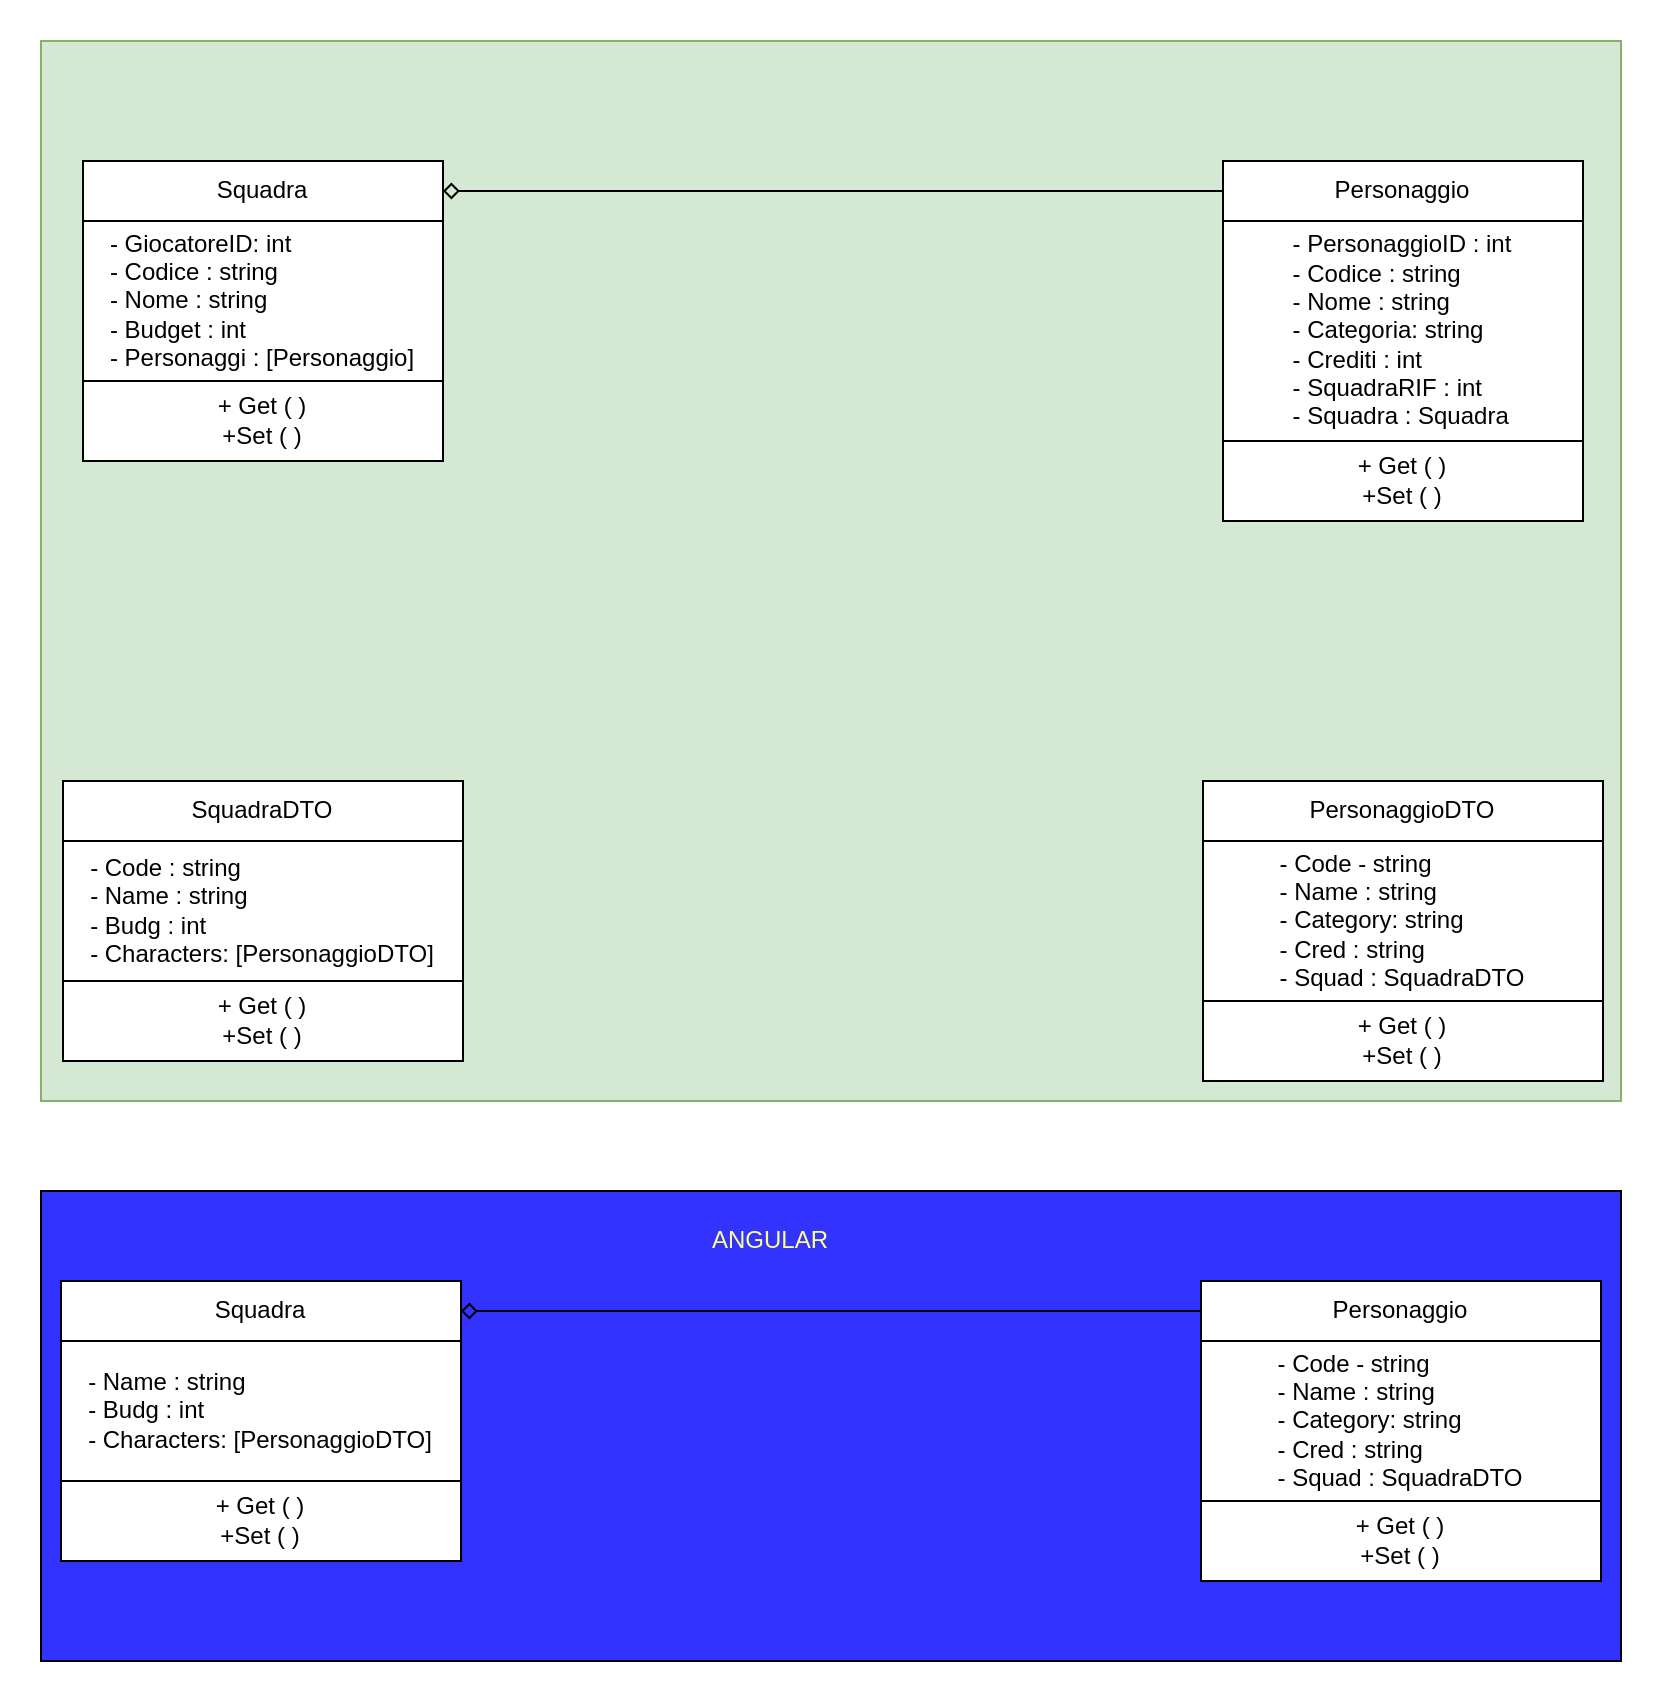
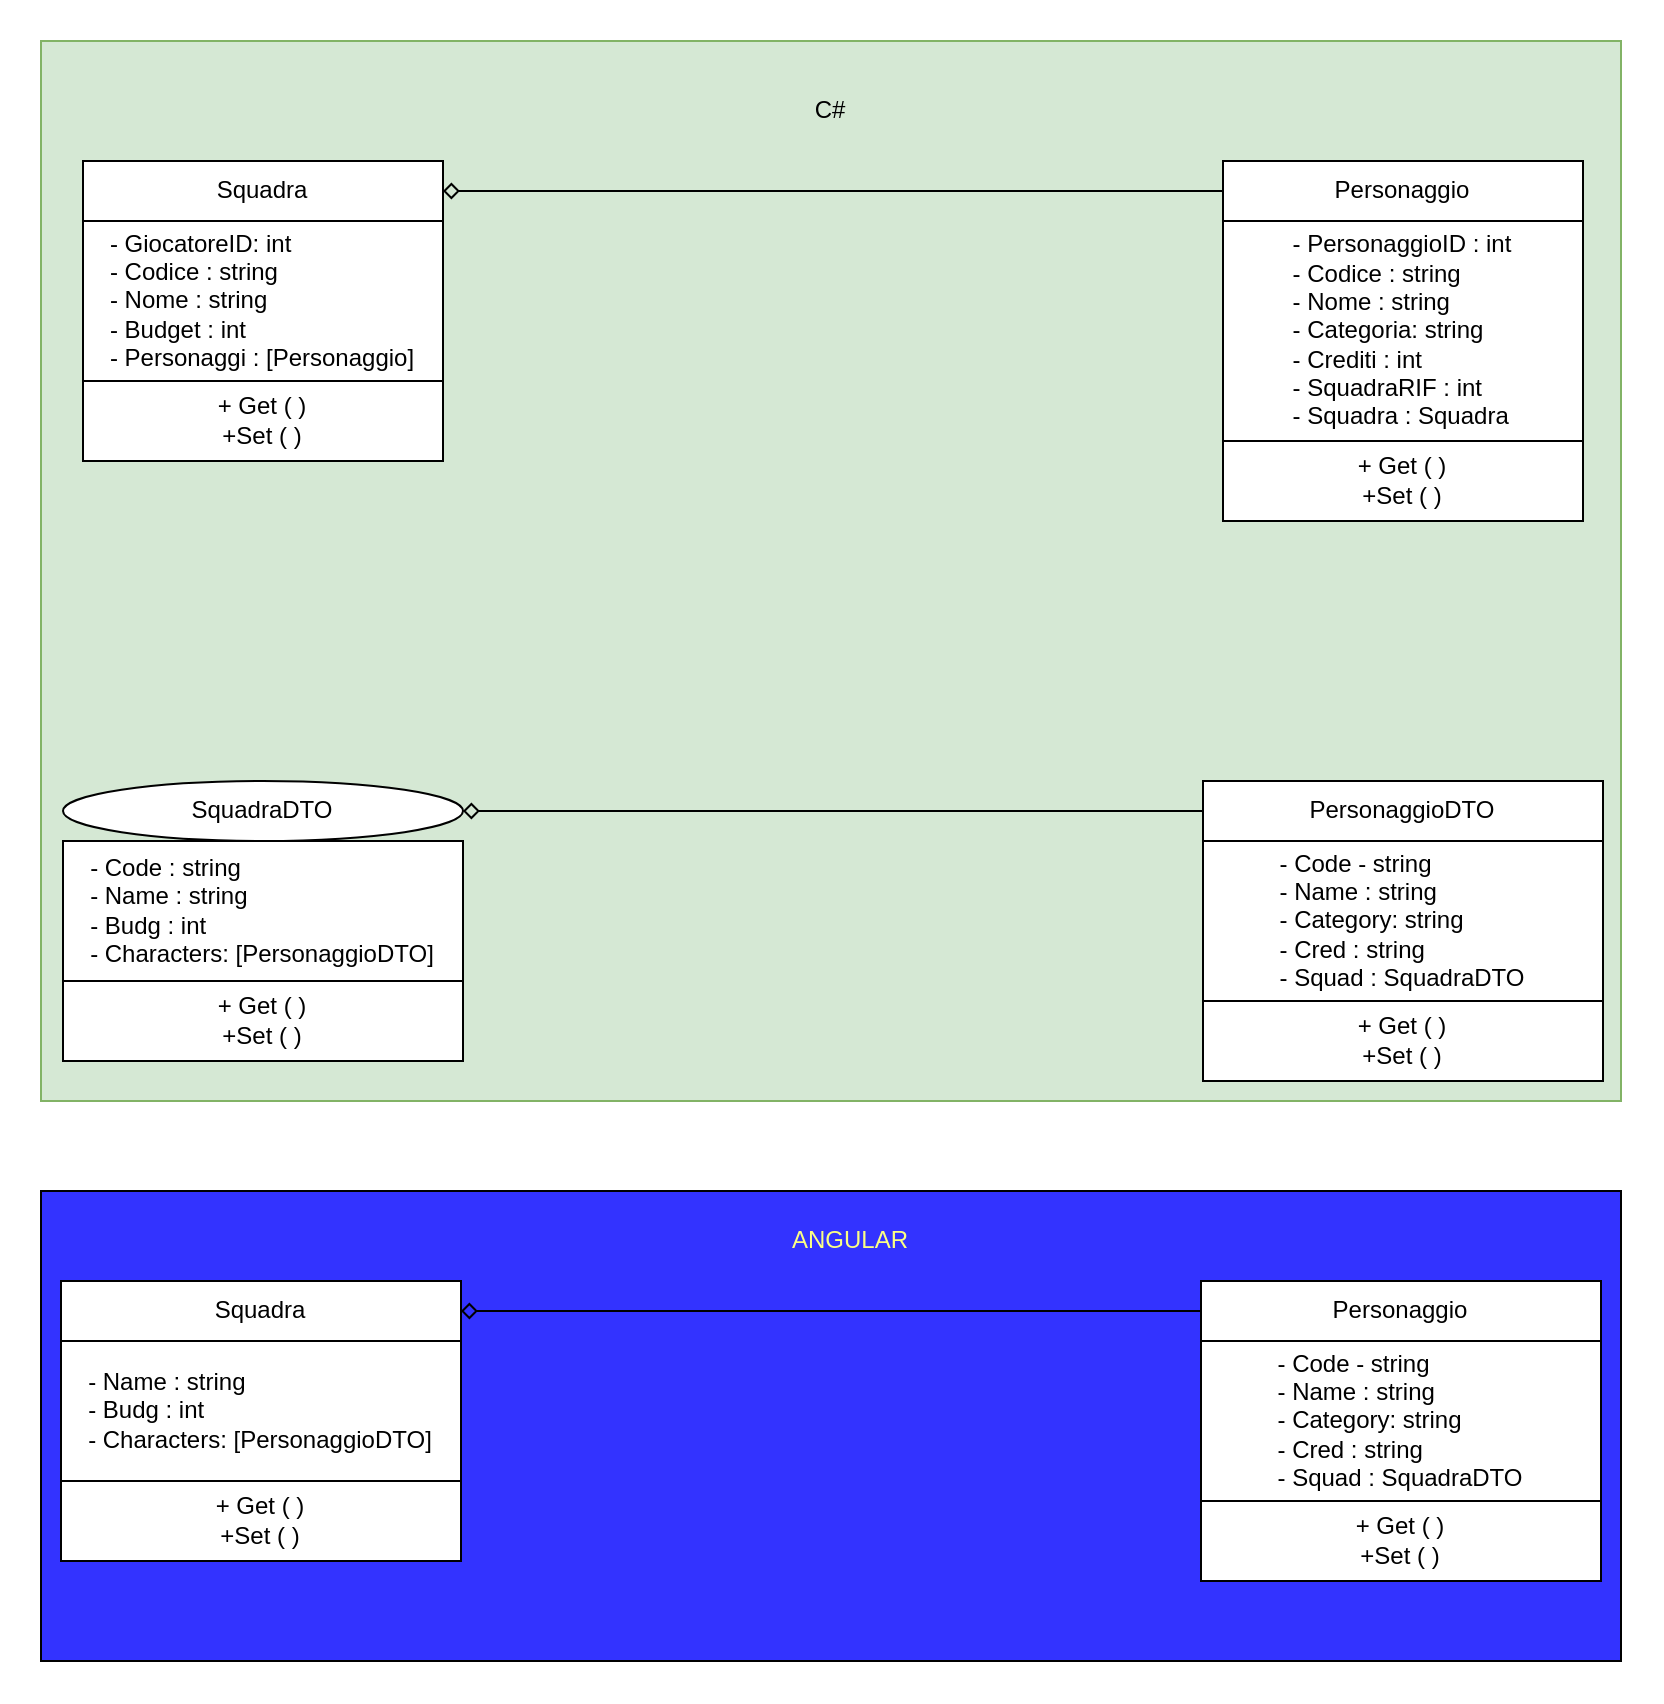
node "C#": added
node "SquadraDTO": shape rectangle -> ellipse
edge "PersonaggioDTO" -> "SquadraDTO": added
node "ANGULAR": moved (771, 1241) -> (851, 1241)
